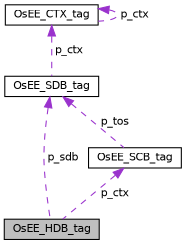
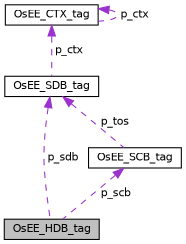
edge "OsEE_HDB_tag" -> "OsEE_SCB_tag": label " p_ctx" -> " p_scb"
